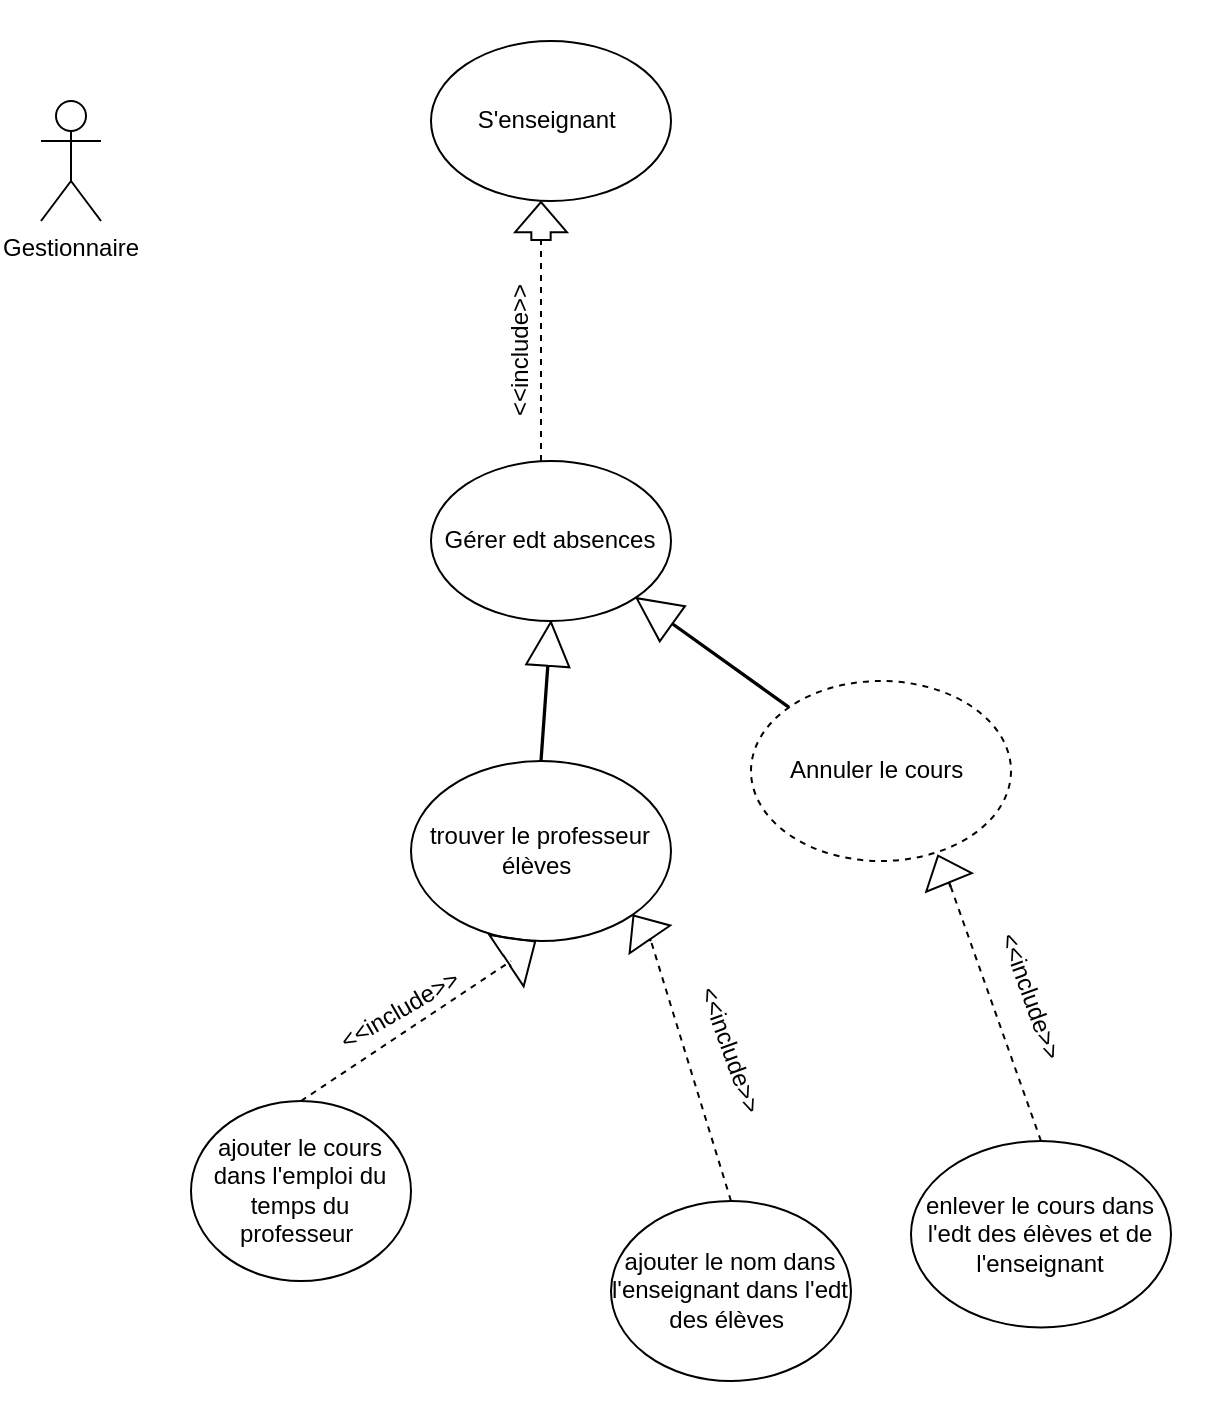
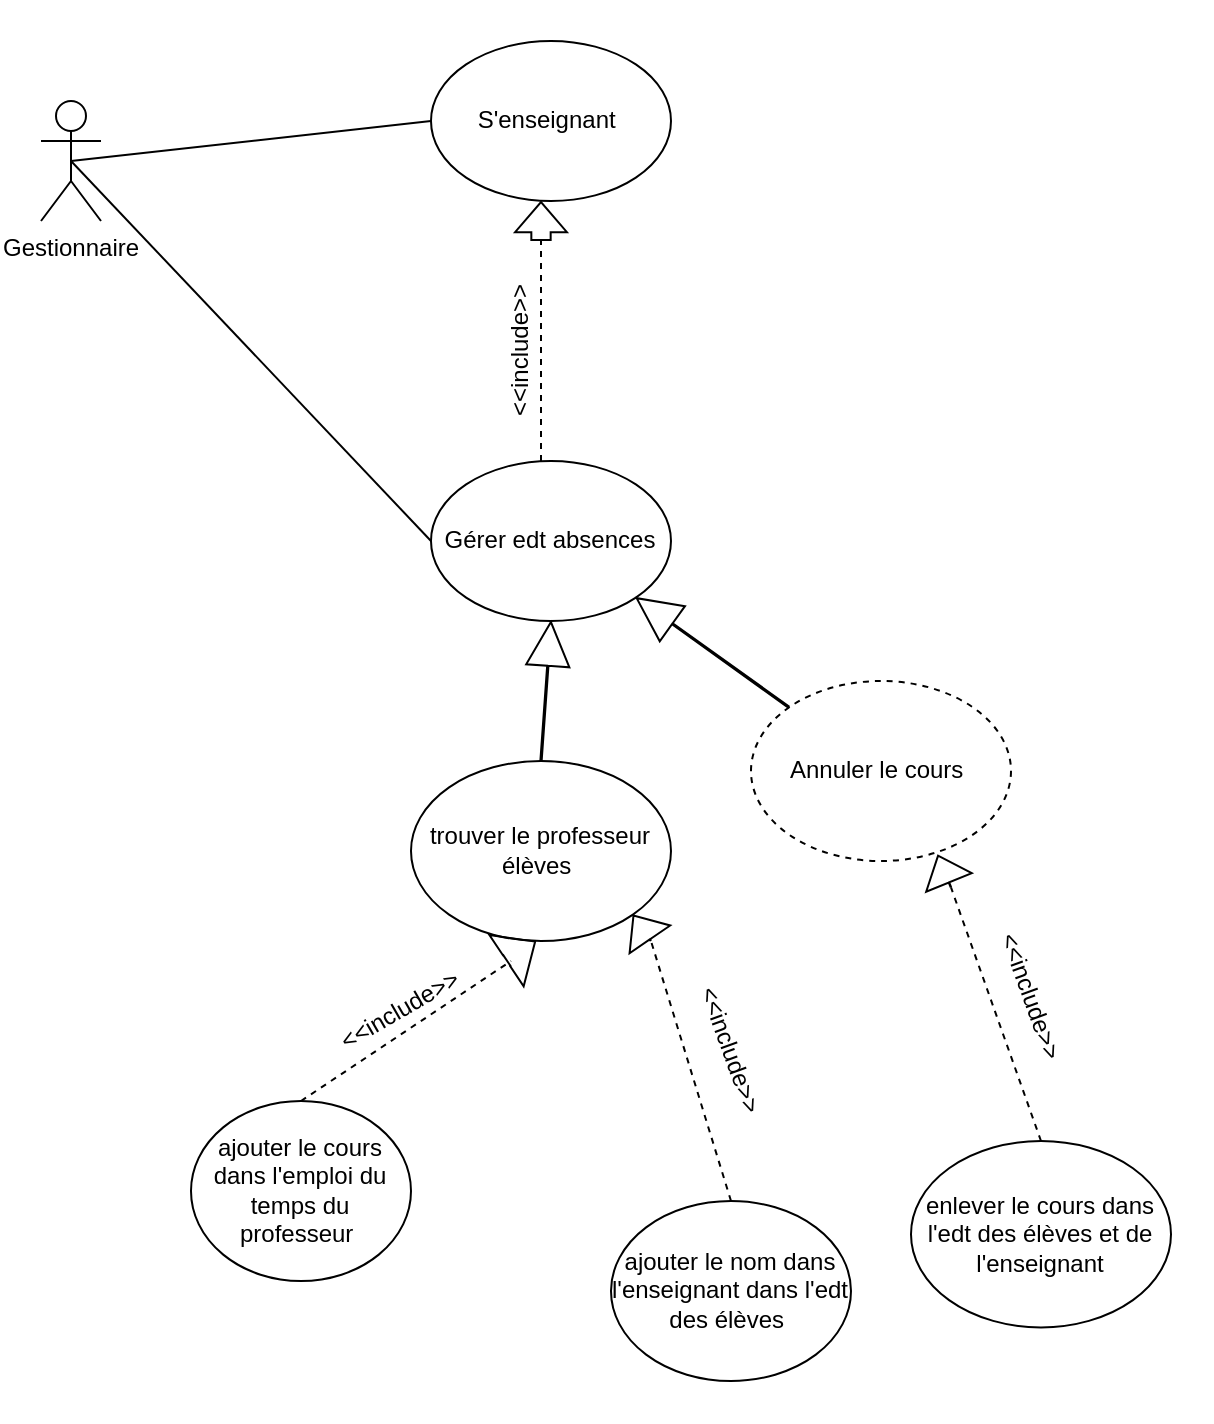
edge "S'enseignant" -- "Gestionnaire": added
edge "Gestionnaire" -- "Gérer edt absences": added
